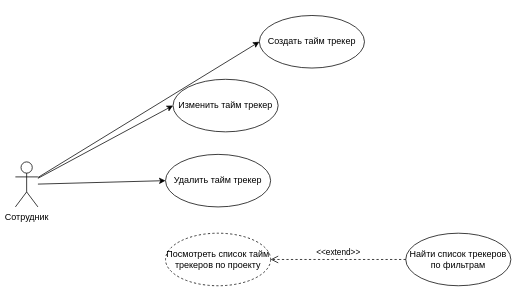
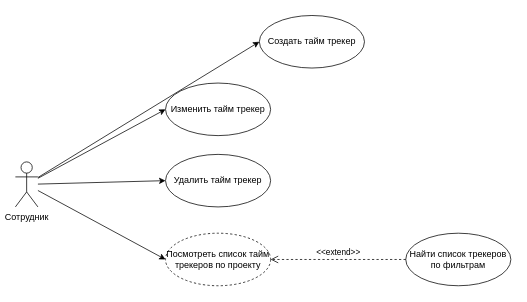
node "Изменить тайм трекер": moved (225, 105) -> (218, 109)
edge "Сотрудник" -> "Посмотреть список тайм трекеров по проекту": added
